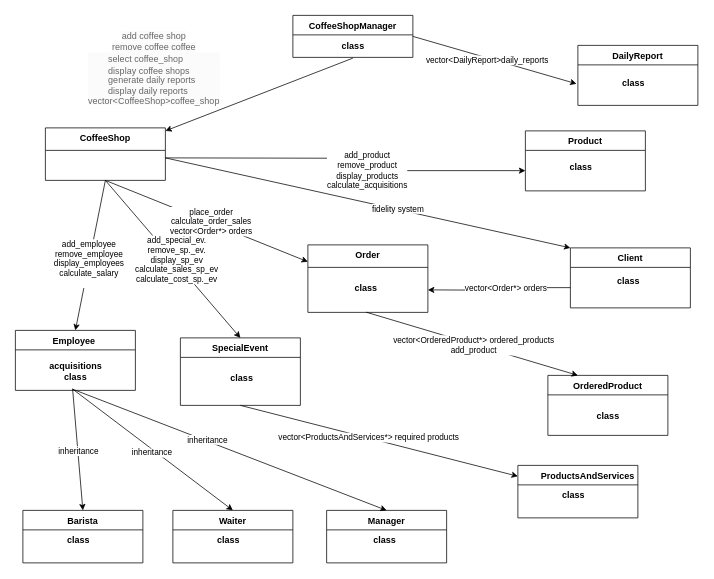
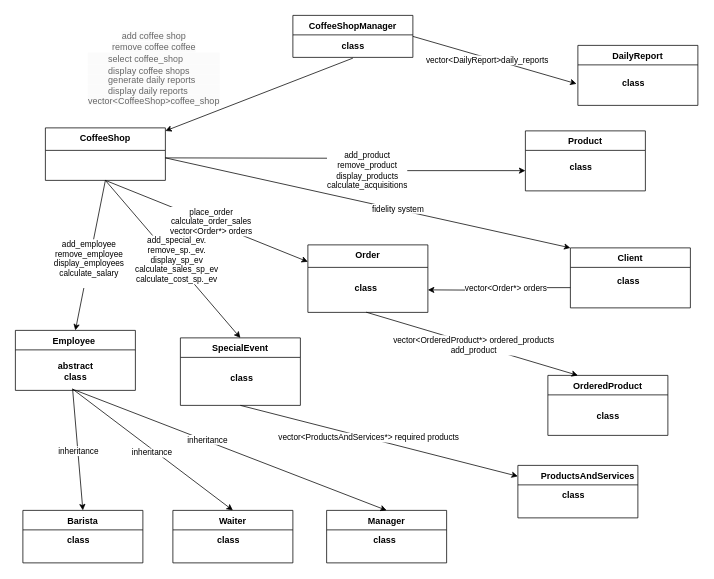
node "acquisitions class": label "acquisitions class" -> "abstract class"
